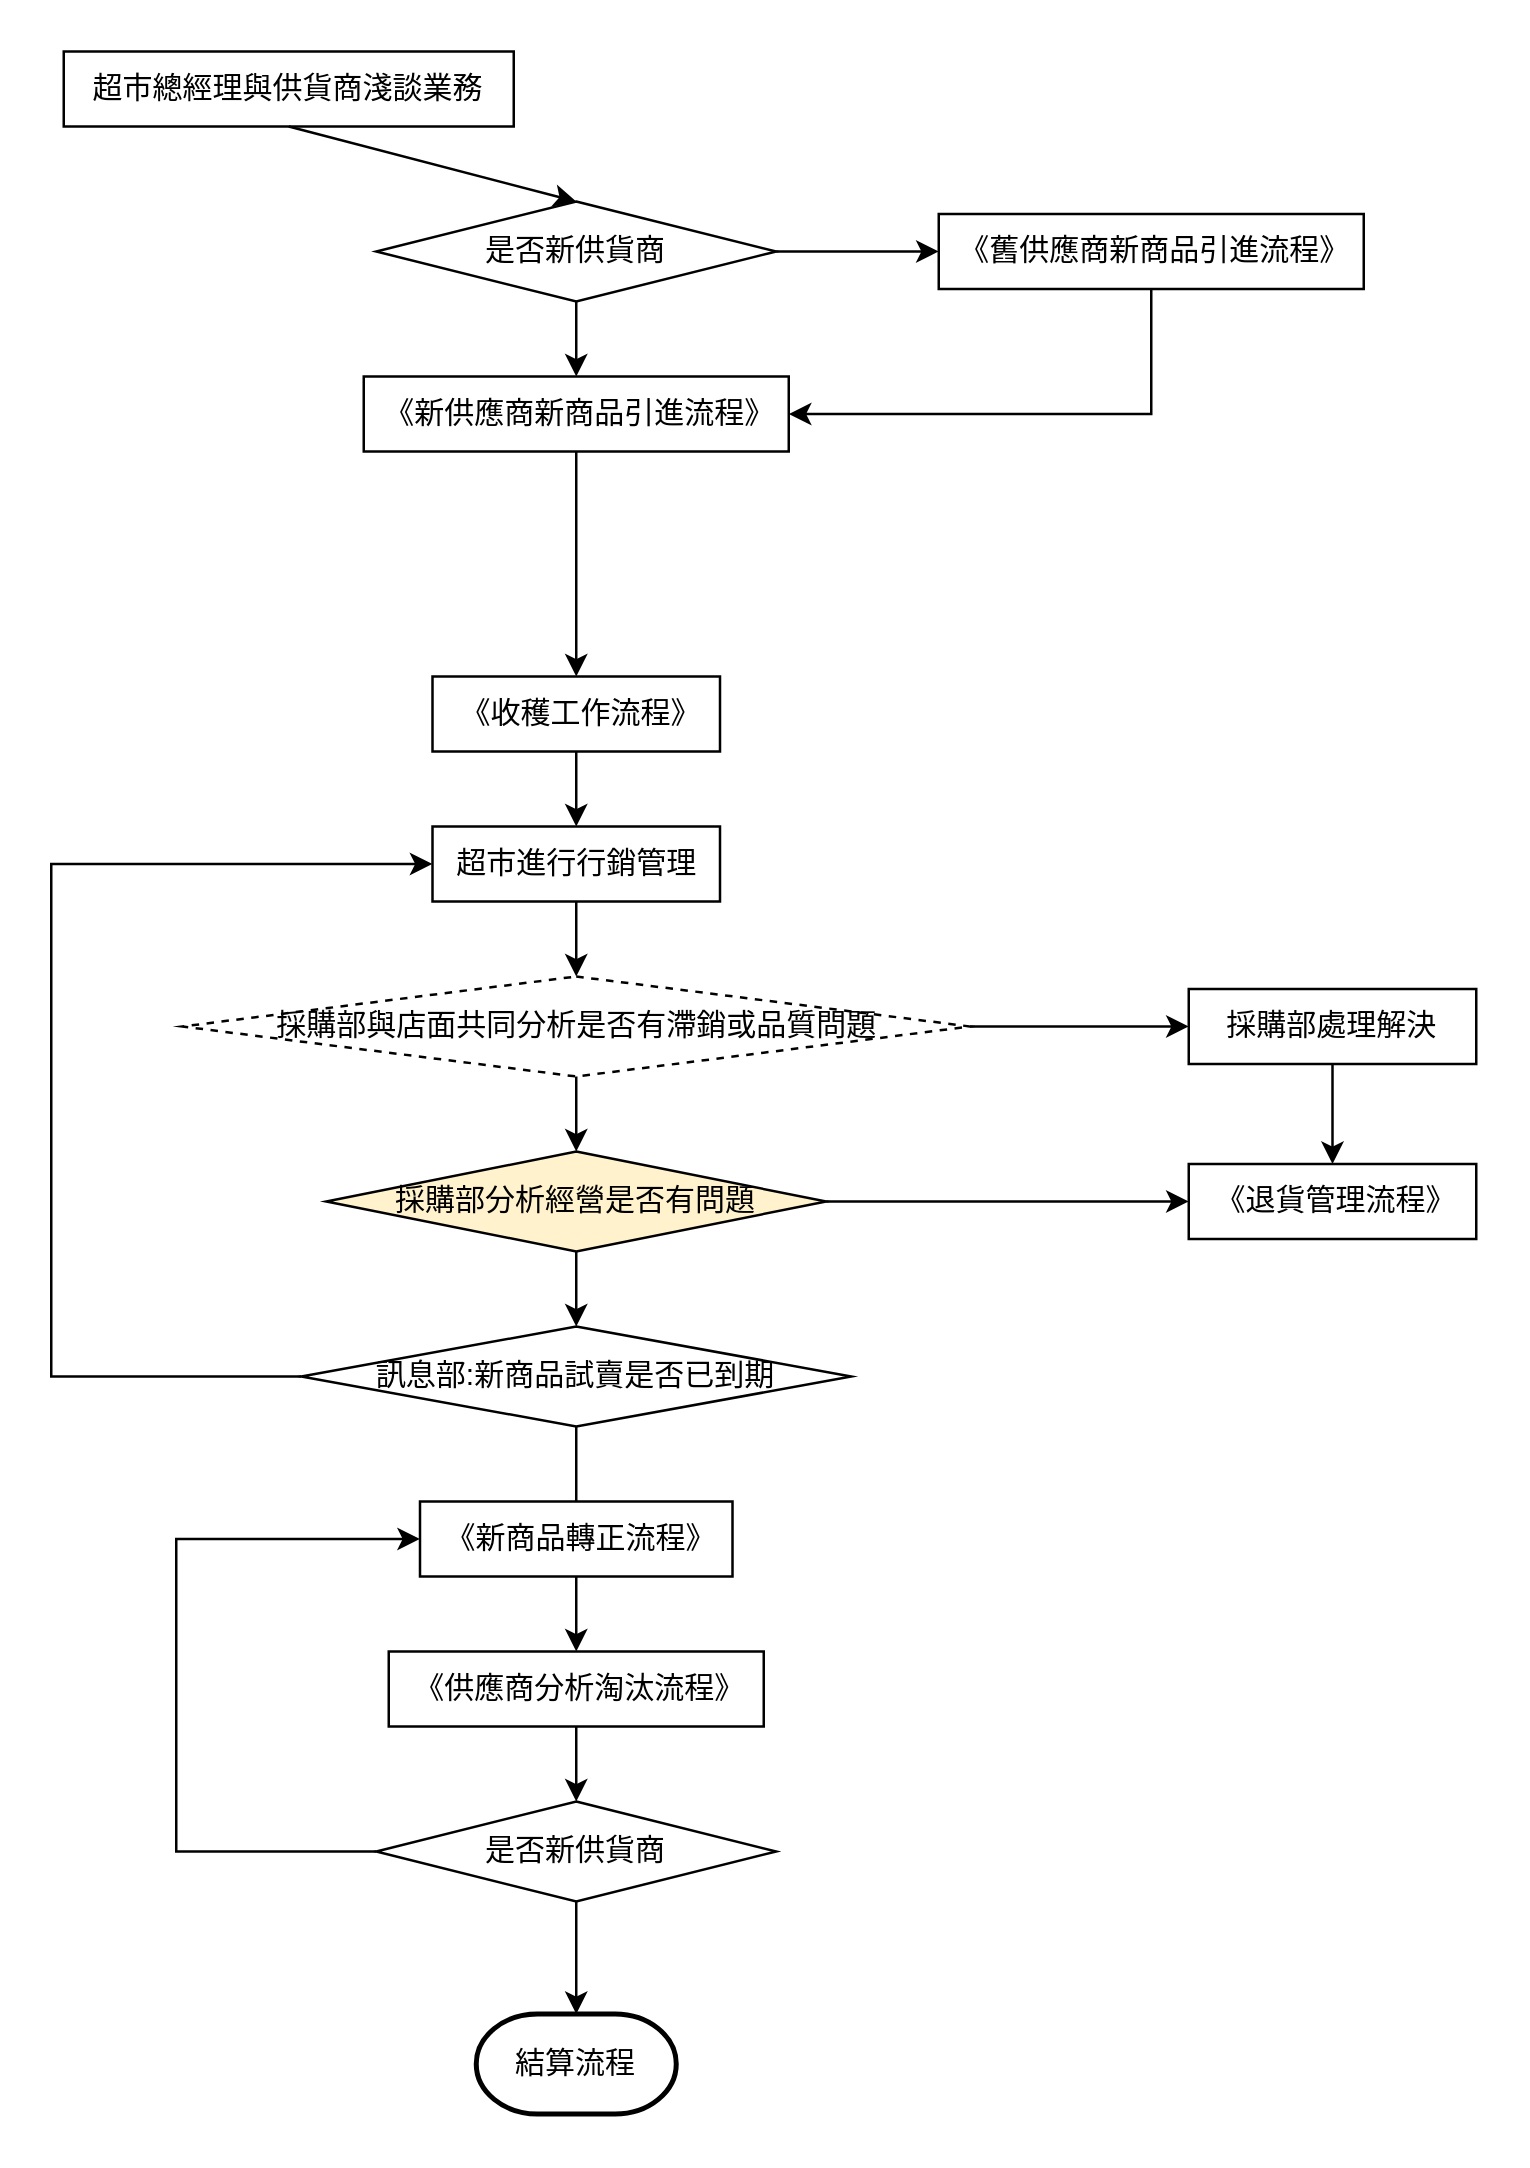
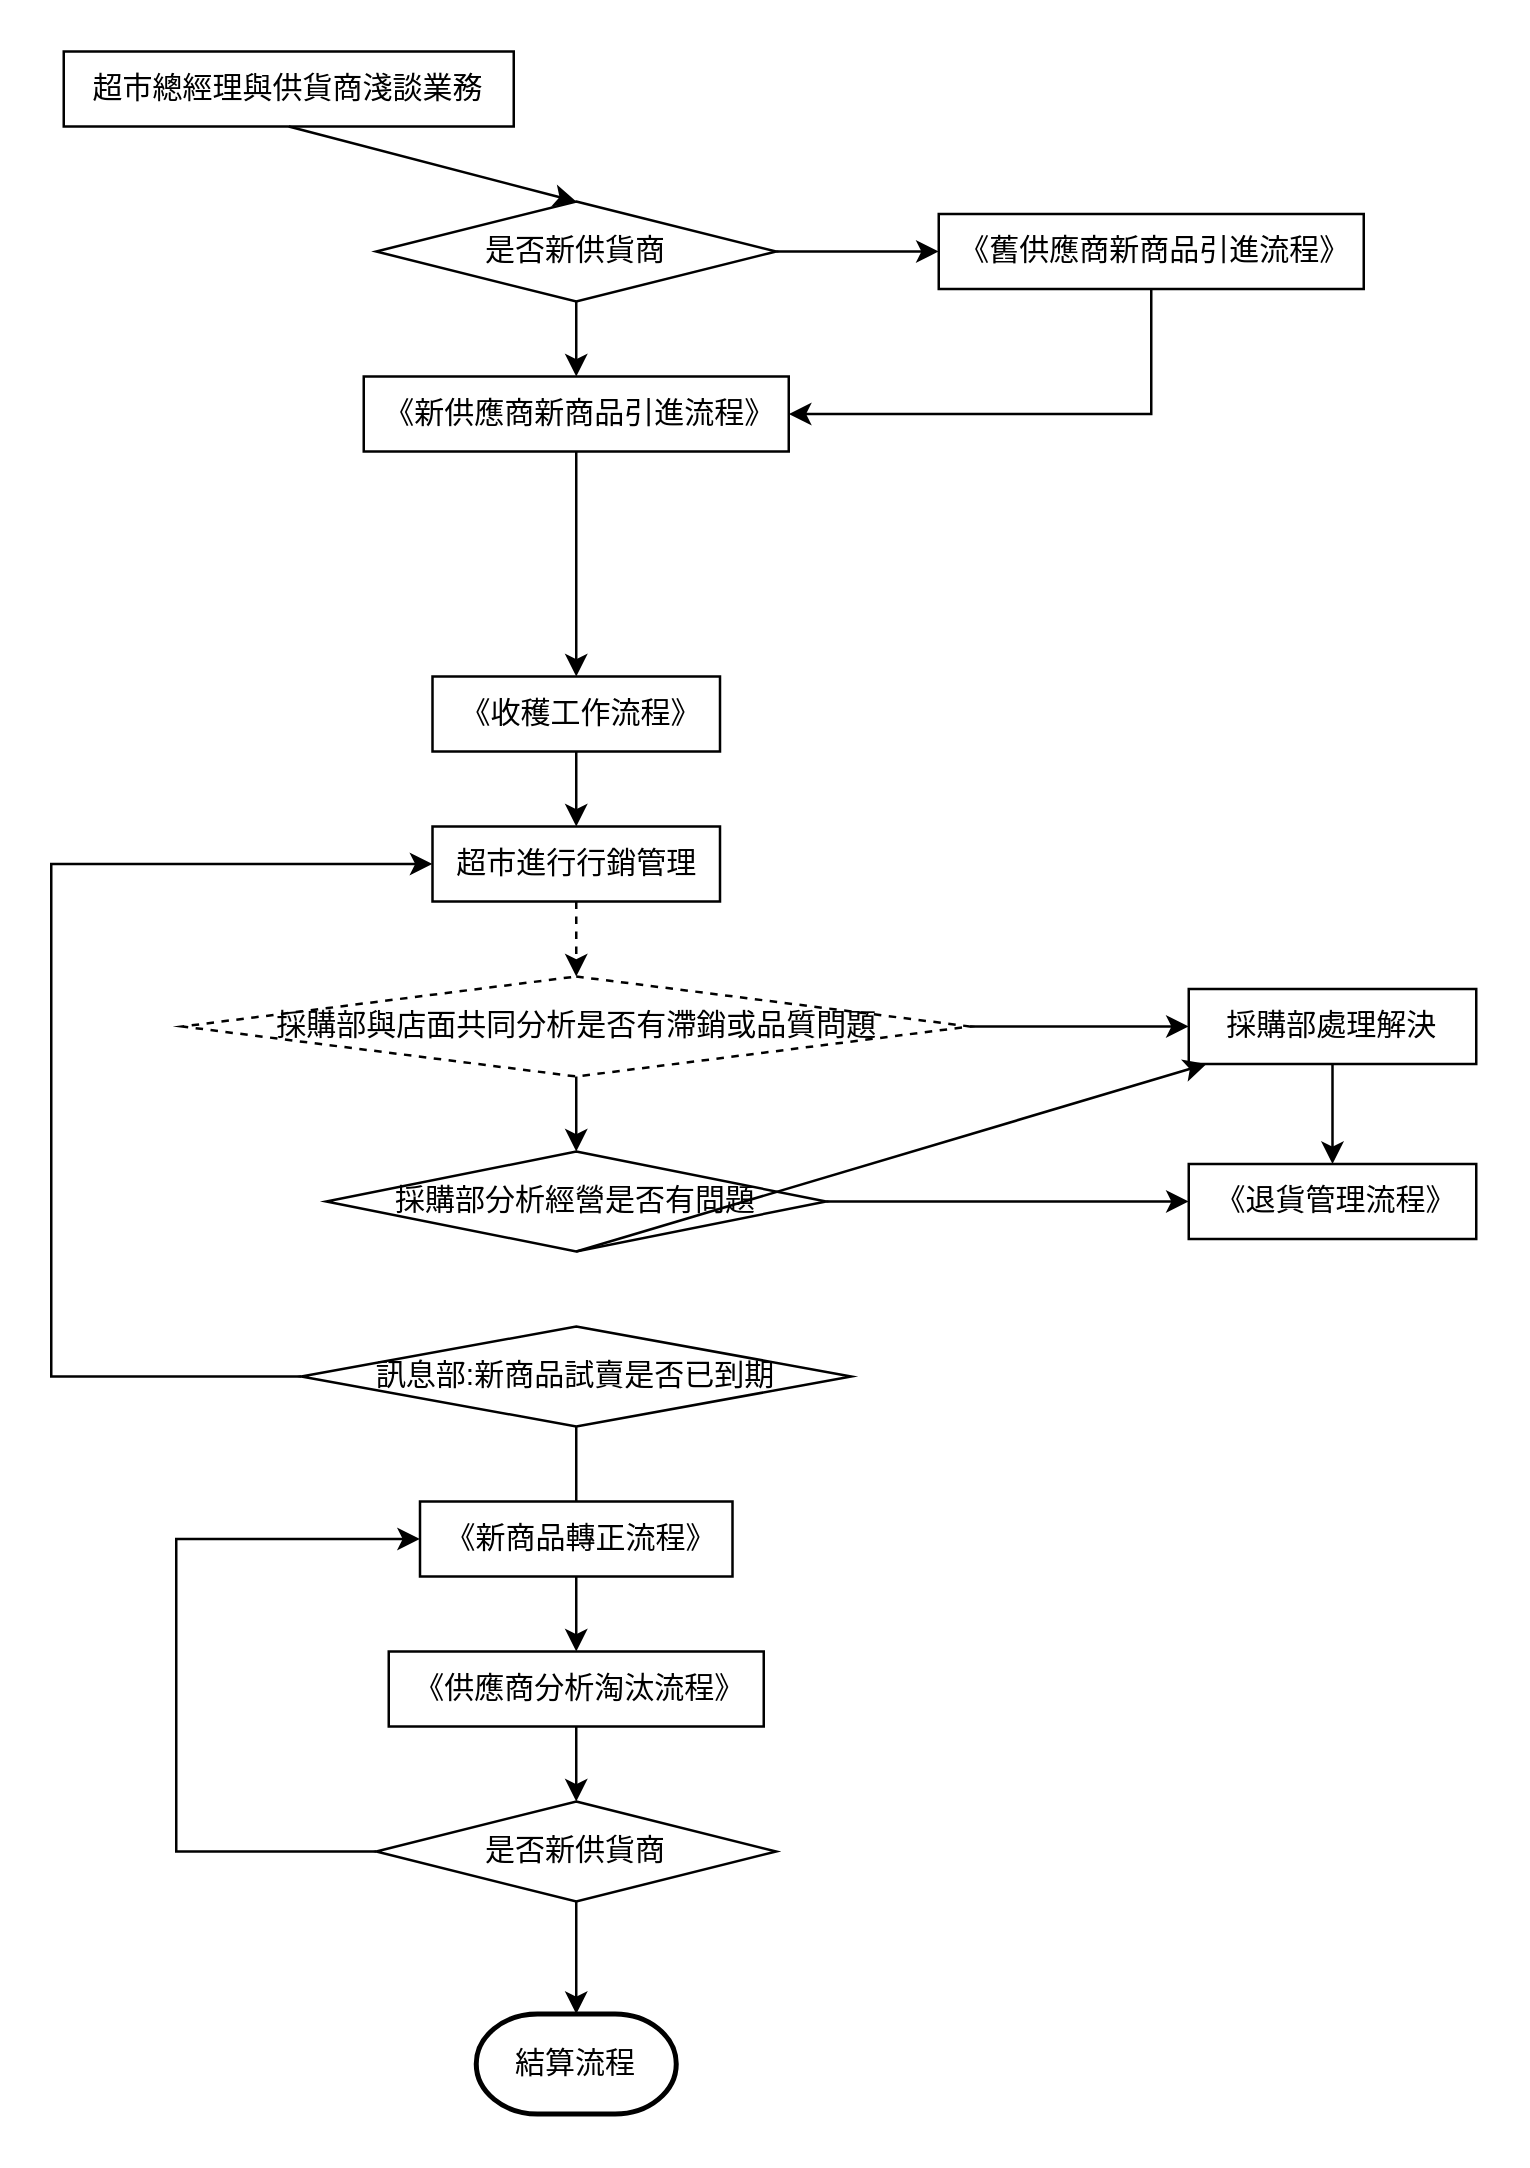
edge "超市進行行銷管理" -> "採購部與店面共同分析是否有滯銷或品質問題": style solid -> dashed
node "採購部分析經營是否有問題": fillcolor #fff2cc -> #ffffff
edge "採購部分析經營是否有問題" -> "訊息部:新商品試賣是否已到期": now "採購部分析經營是否有問題" -> "採購部處理解決"
